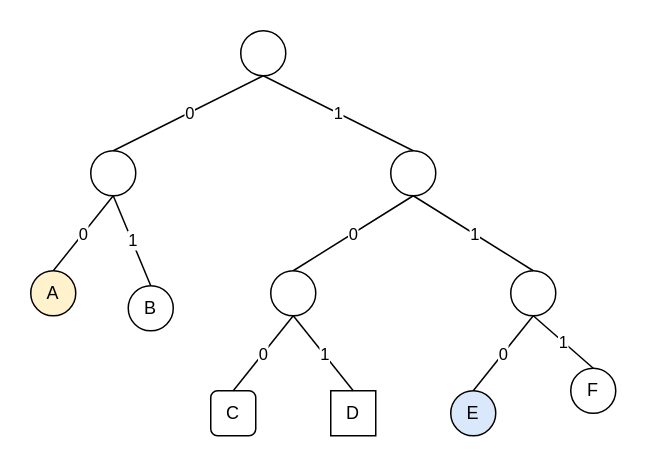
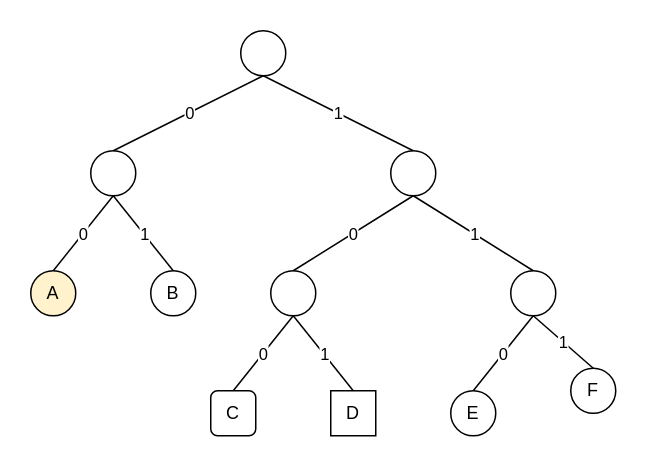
node "B": moved (151, 308) -> (173, 293)
node "E": fillcolor #dae8fc -> #ffffff
